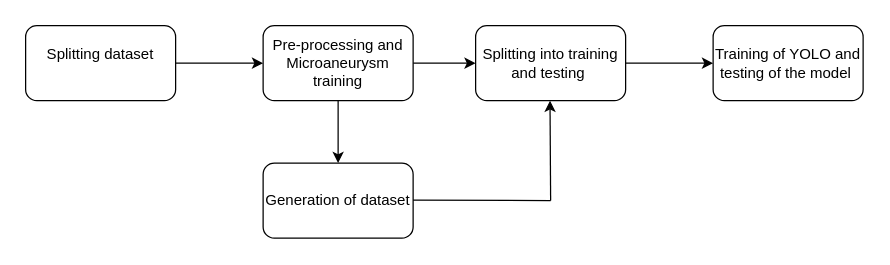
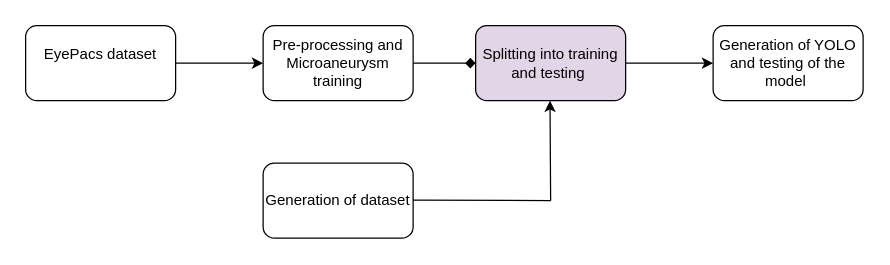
node "Splitting dataset": label "Splitting dataset" -> "EyePacs dataset"
edge "Pre-processing and Microaneurysm training" -> "Splitting into training and testing": arrowhead classic -> diamond
node "Splitting into training and testing": fillcolor #ffffff -> #e1d5e7
node "Training of YOLO and testing of the model": label "Training of YOLO and testing of the model" -> "Generation of YOLO and testing of the model"
edge "Pre-processing and Microaneurysm training" -> "Generation of dataset": removed
